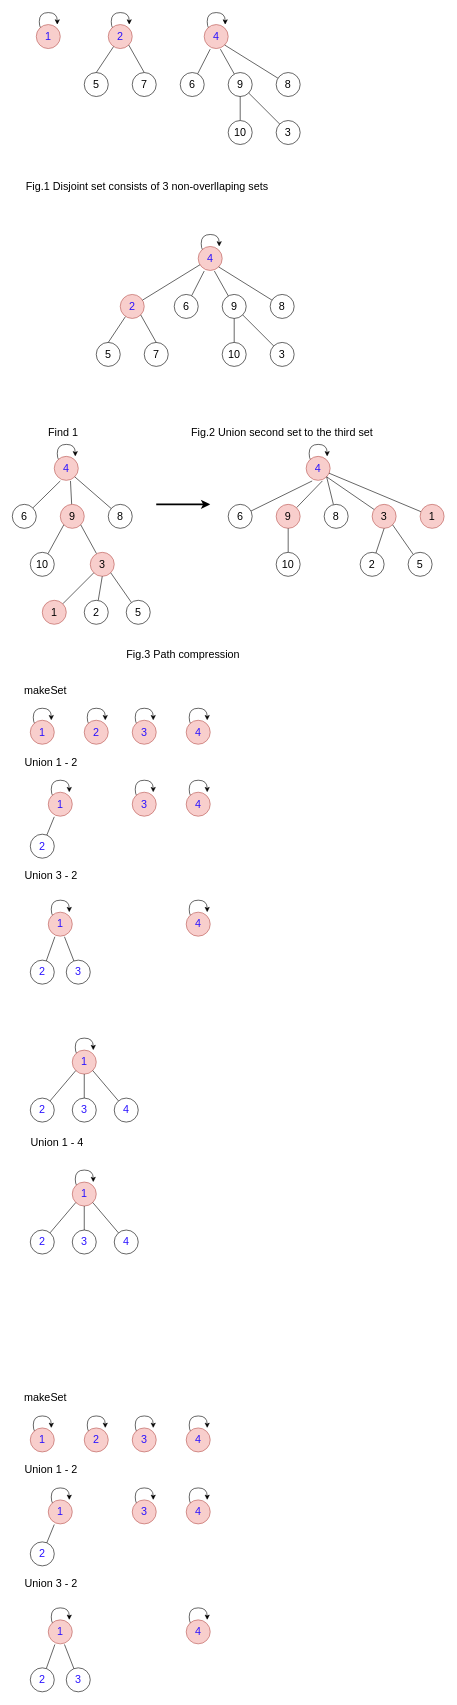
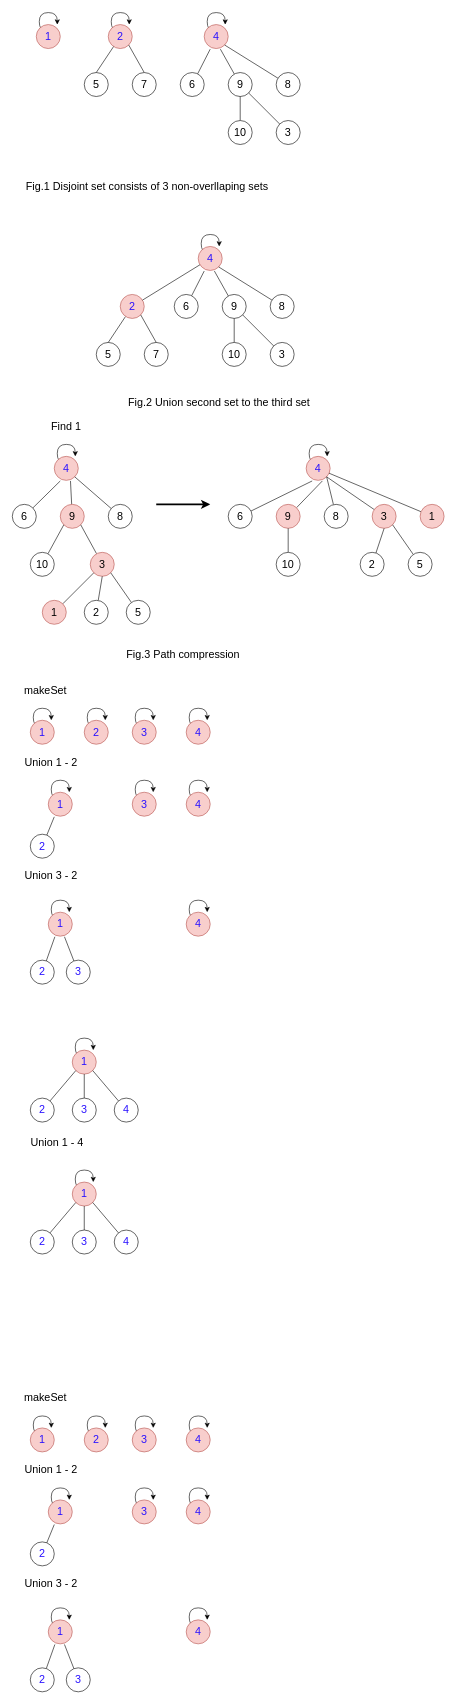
node "Find 1": moved (63, 432) -> (66, 426)
node "Fig.2 Union second set to the third set": moved (282, 432) -> (219, 402)
